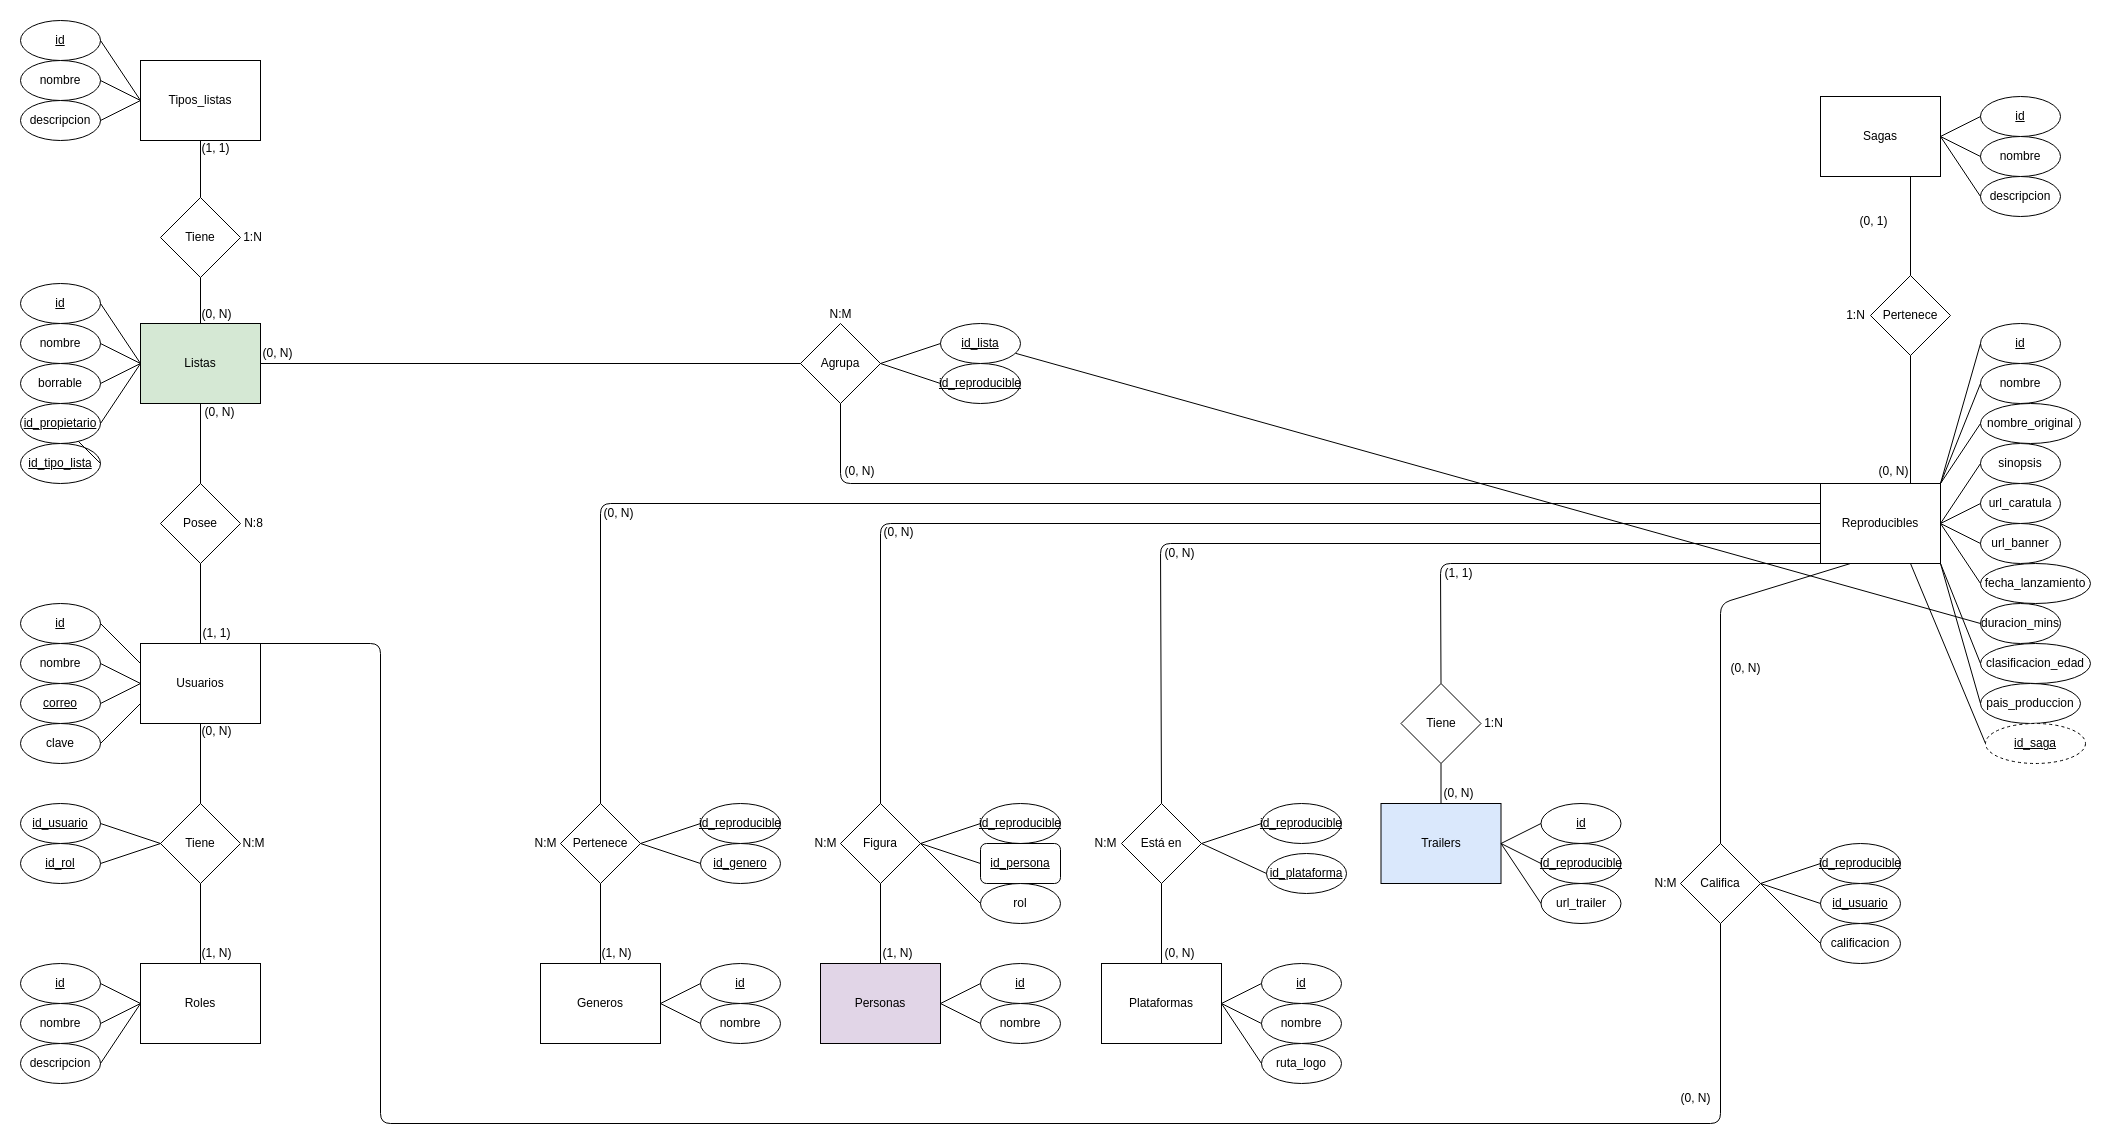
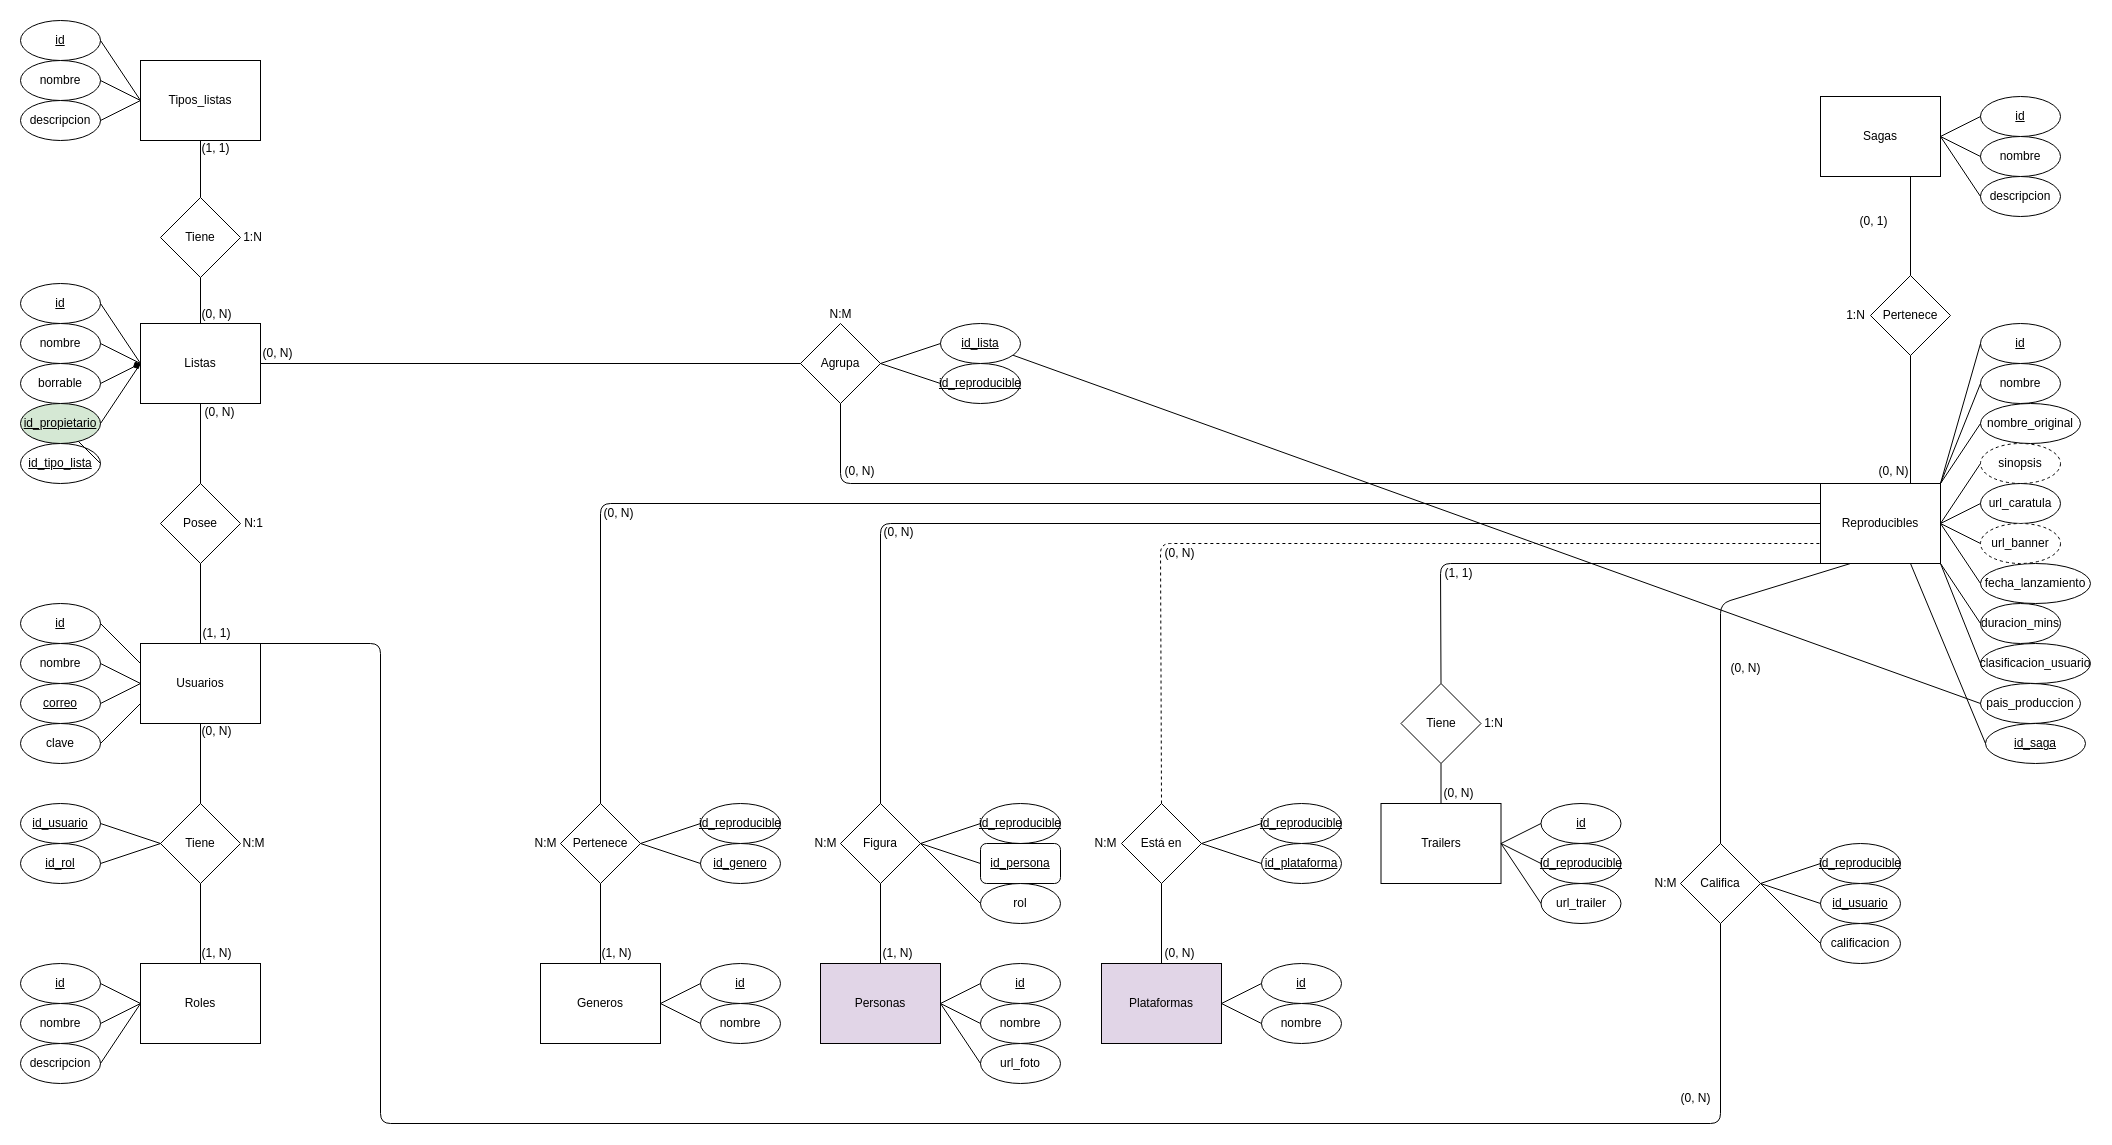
node "Listas": fillcolor #d5e8d4 -> #ffffff
edge "Listas" -- "borrable": arrowhead none -> diamond
edge "id_lista" -- "duracion_mins": now "Reproducibles" -- "duracion_mins"
node "id_propietario": fillcolor #ffffff -> #d5e8d4
node "sinopsis": style solid -> dashed
node "N:8": label "N:8" -> "N:1"
edge "Reproducibles" -- "Está en": style solid -> dashed
node "url_banner": style solid -> dashed
edge "Reproducibles" -- "pais_produccion": now "id_lista" -- "pais_produccion"
node "clasificacion_edad": label "clasificacion_edad" -> "clasificacion_usuario"
node "id_saga": style dashed -> solid
node "Trailers": fillcolor #dae8fc -> #ffffff
node "id_plataforma": moved (1307, 874) -> (1302, 864)
node "Plataformas": fillcolor #ffffff -> #e1d5e7
edge "Personas" -- "url_foto": added
edge "Plataformas" -- "ruta_logo": removed
node "url_foto": added
node "ruta_logo": removed
